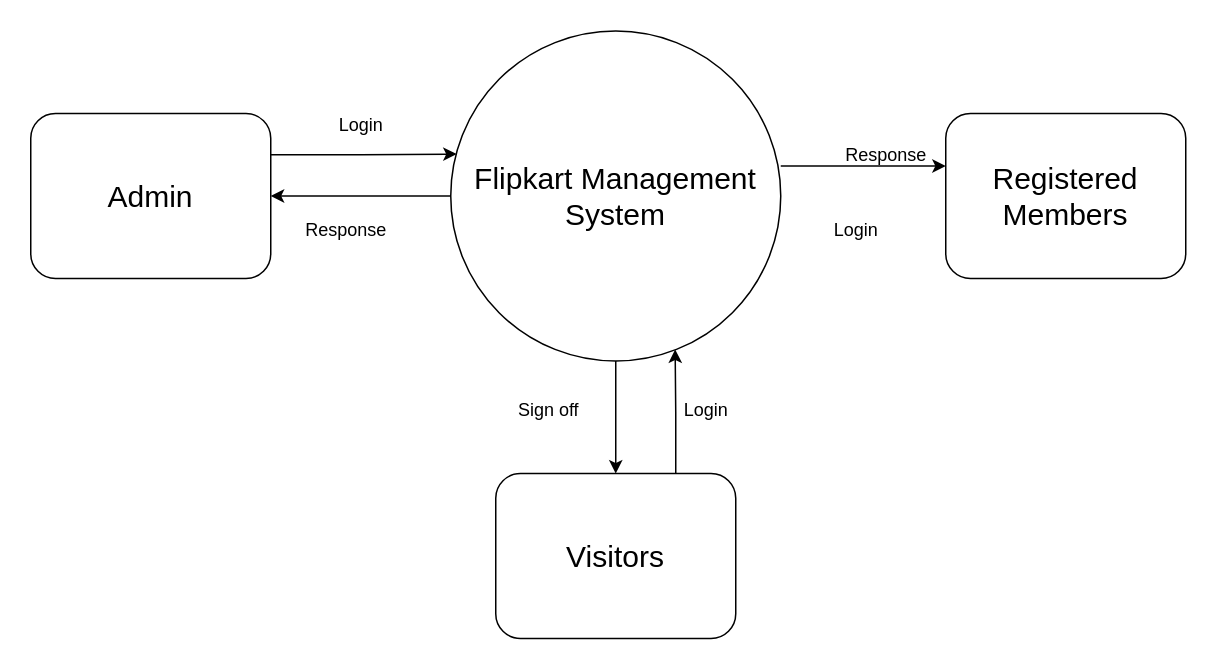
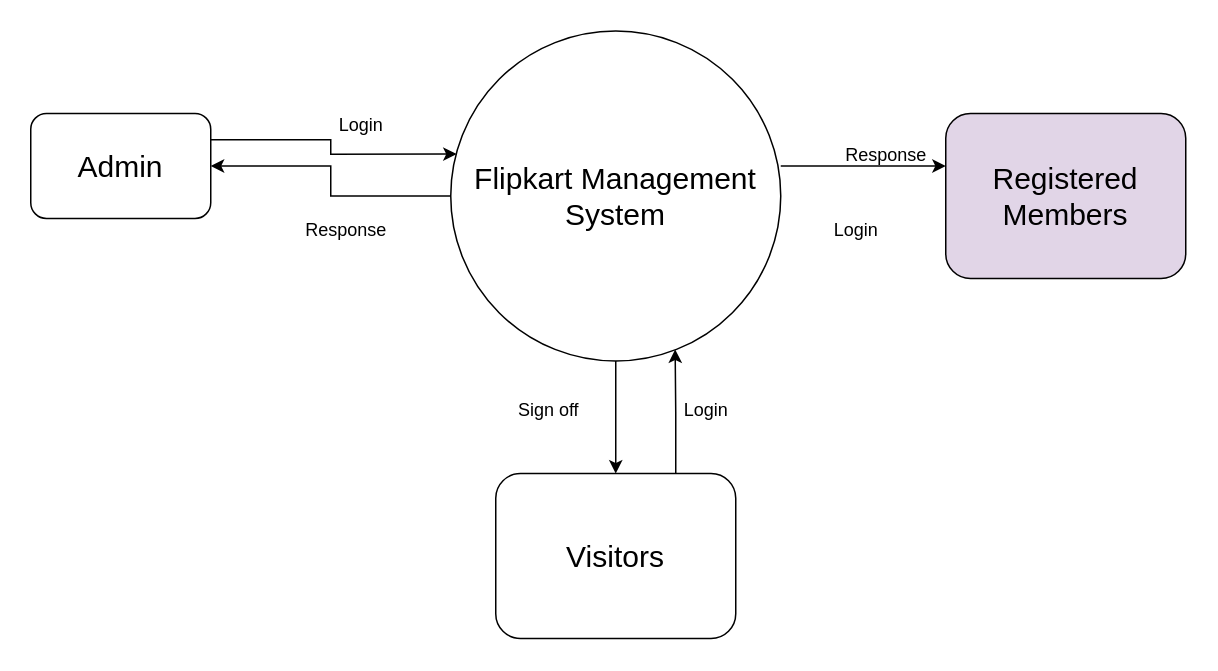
node "Admin": size 240x165 -> 180x105
node "Registered Members": fillcolor #ffffff -> #e1d5e7
